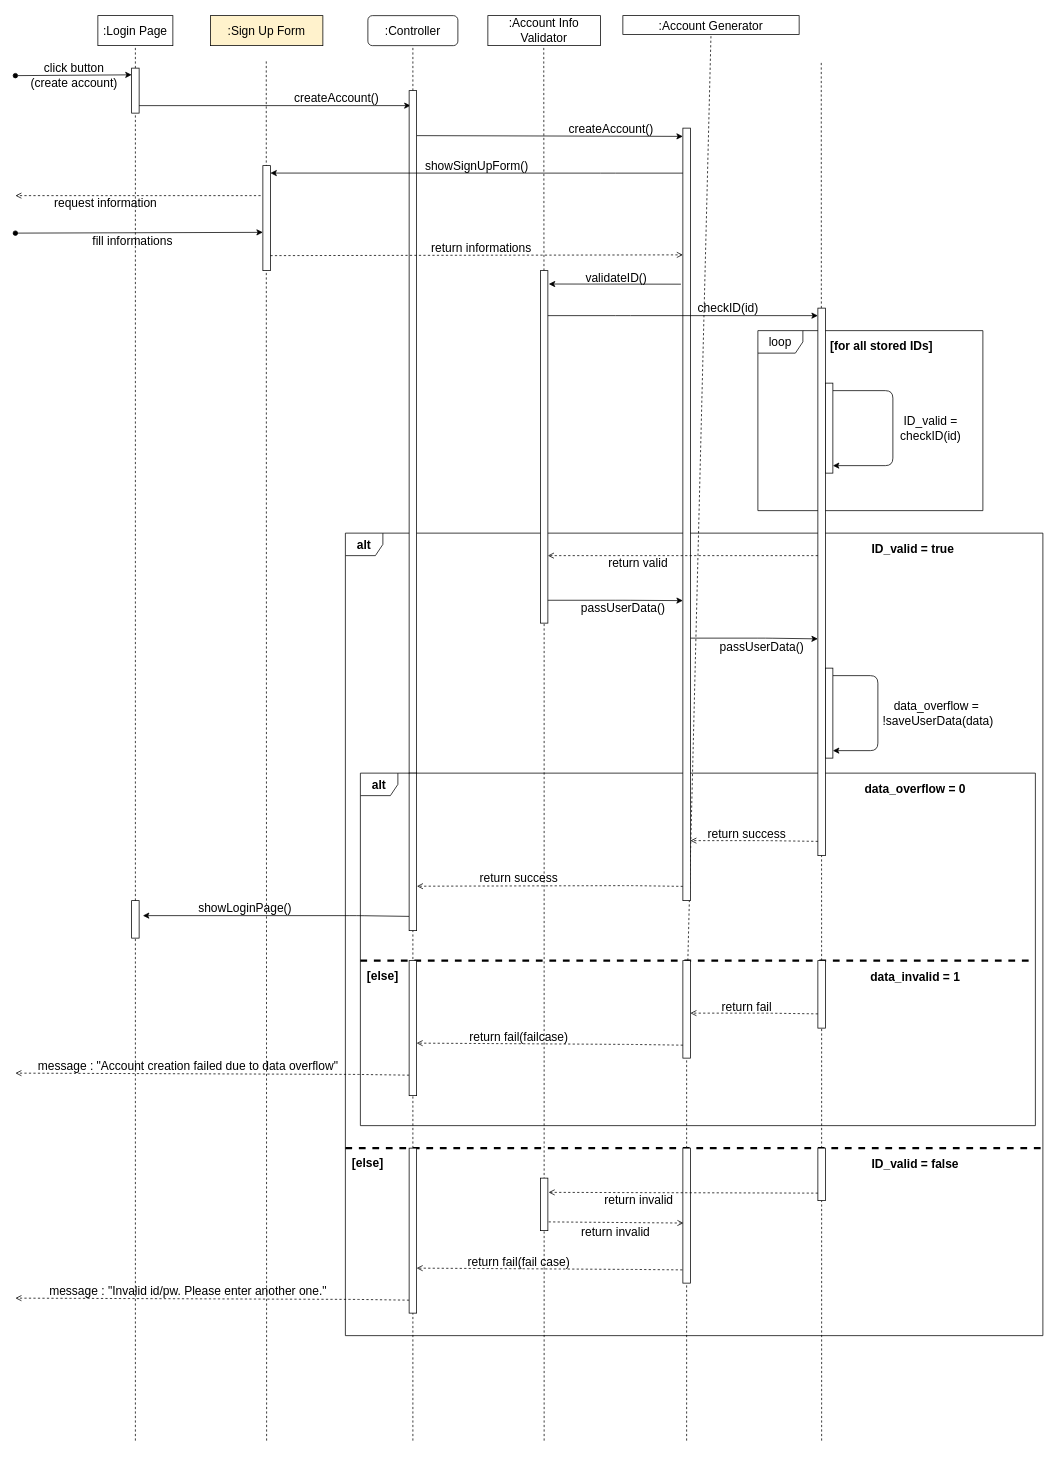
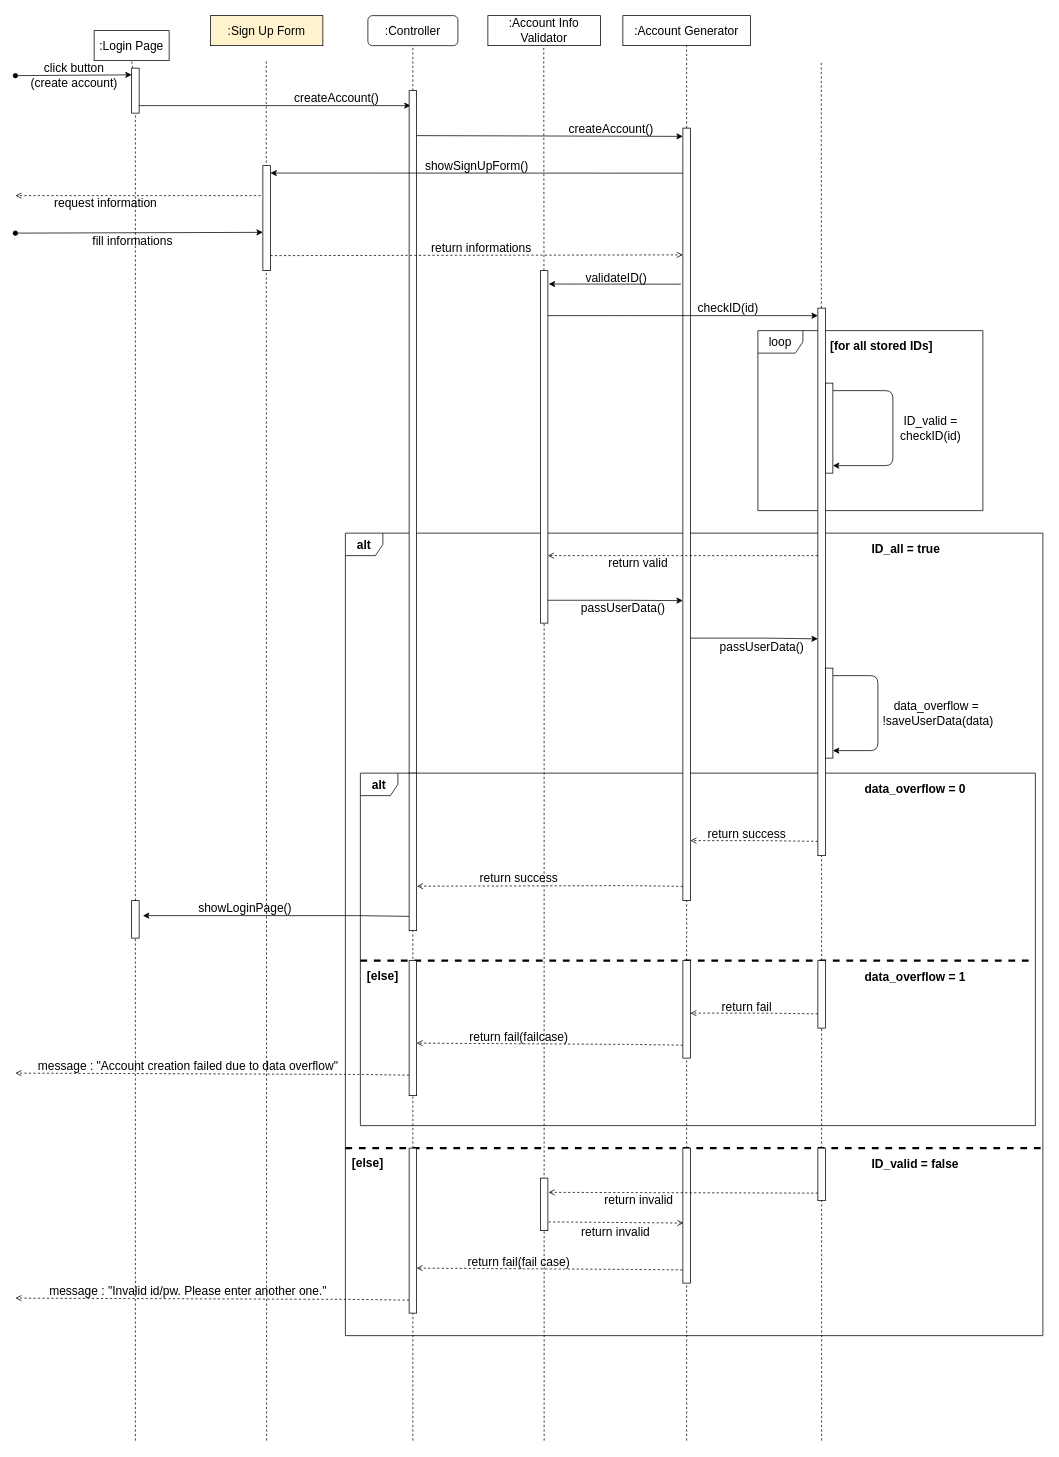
node ":Account Generator": size 176x19 -> 128x30
node ":Login Page": moved (135, 30) -> (132, 45)
node "ID_valid = true": label "ID_valid = true" -> "ID_all = true"
node "data_invalid = 1": label "data_invalid = 1" -> "data_overflow = 1"
